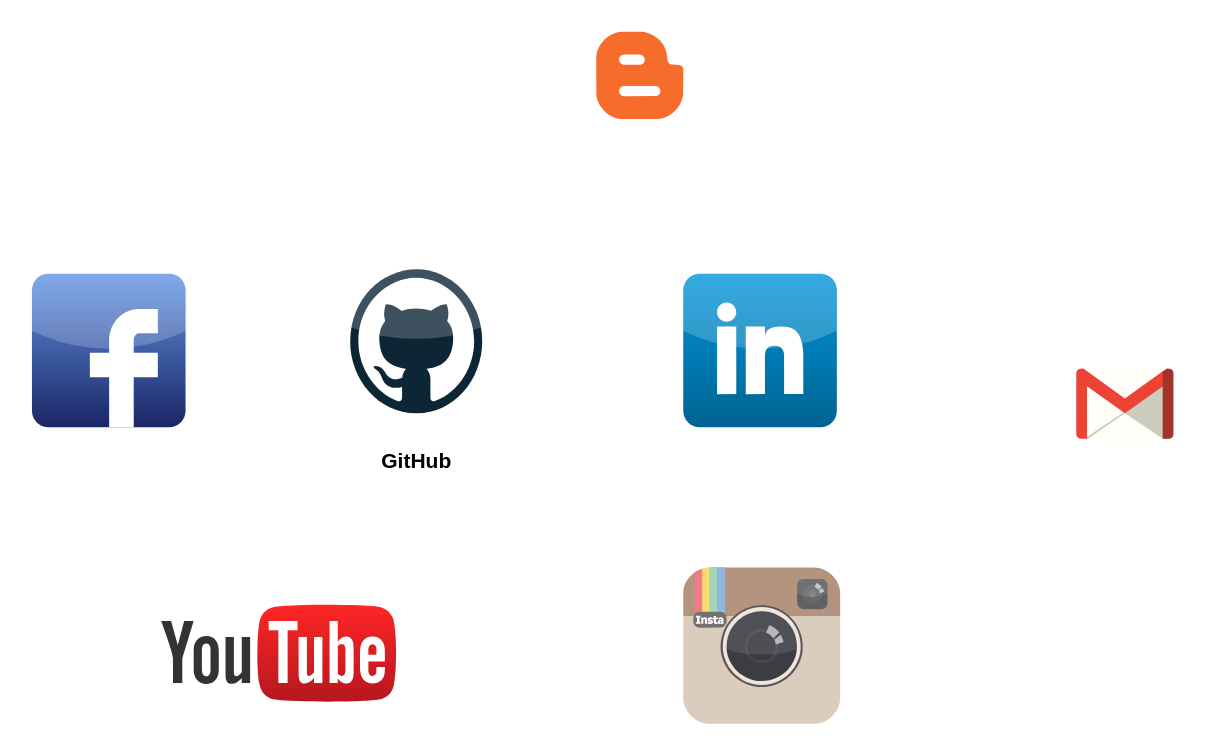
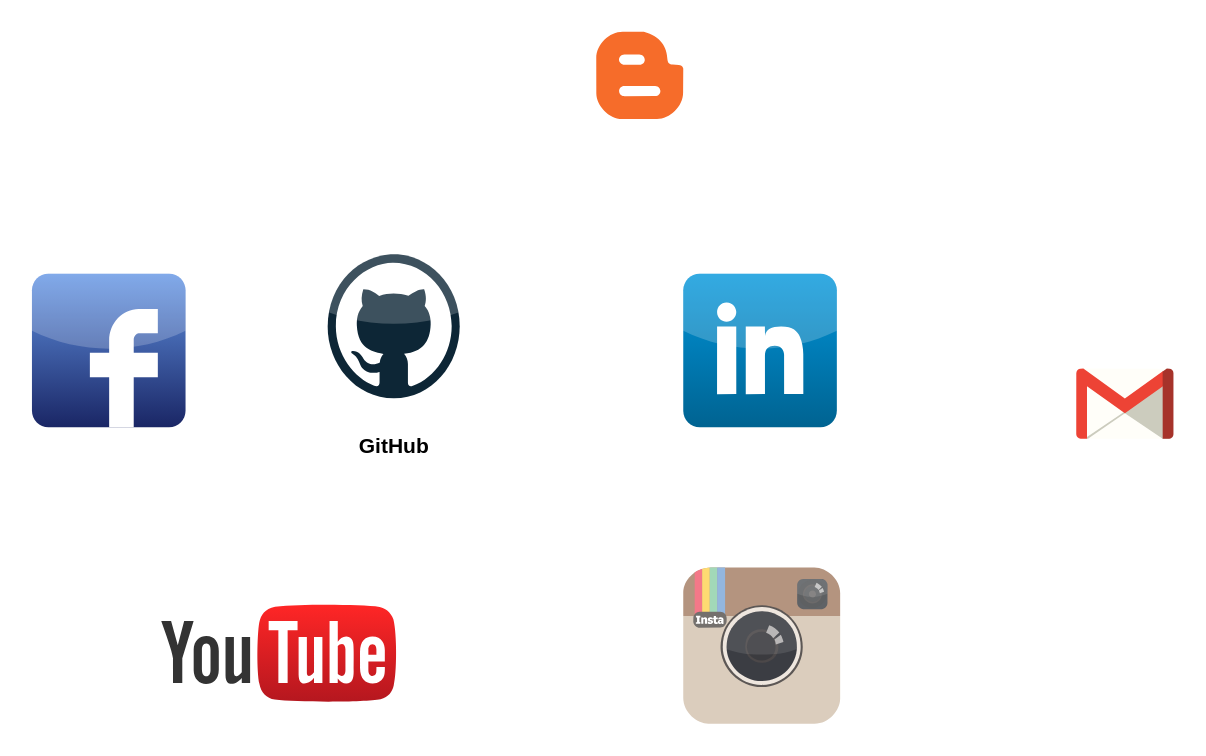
node "GitHub": moved (416, 341) -> (394, 326)
